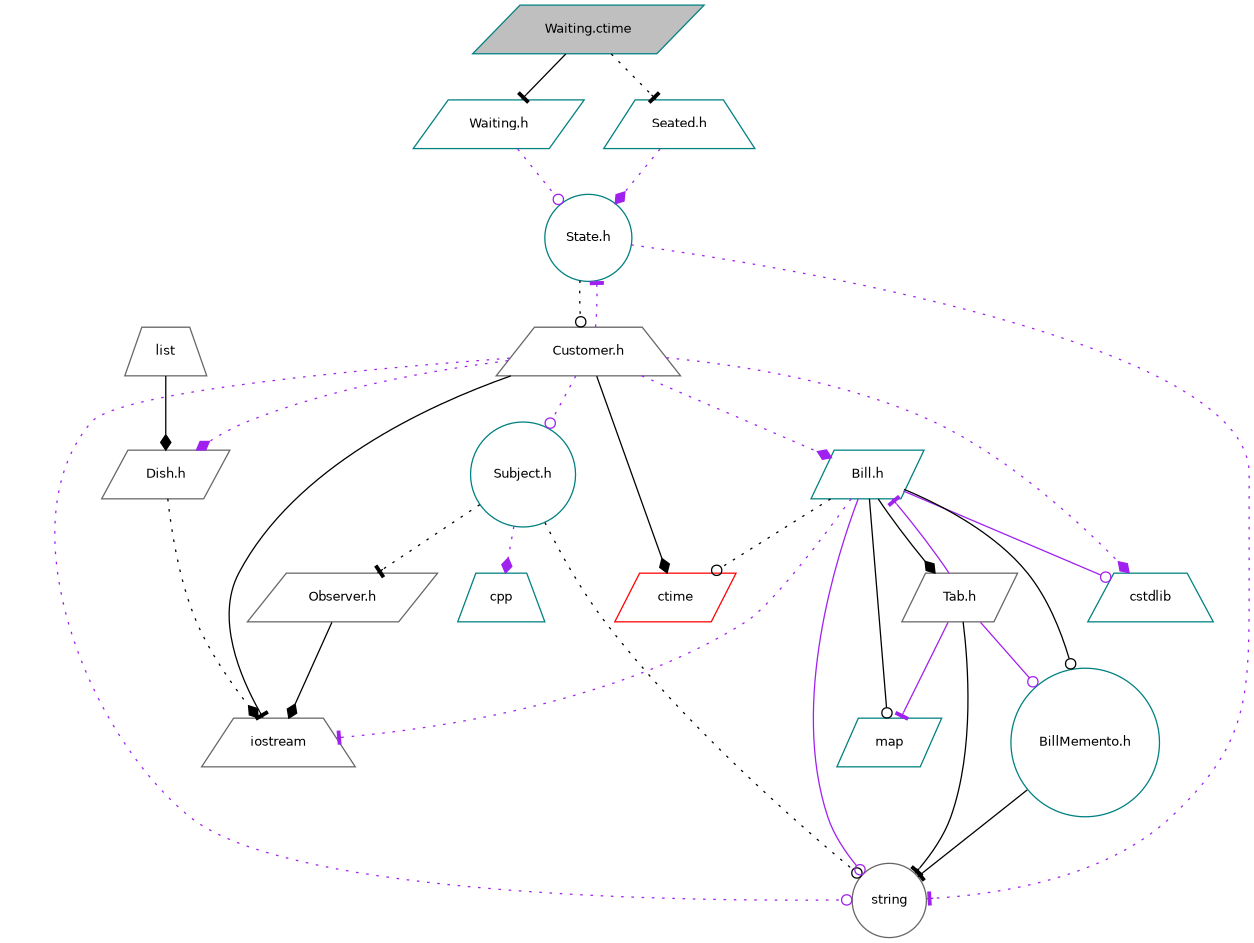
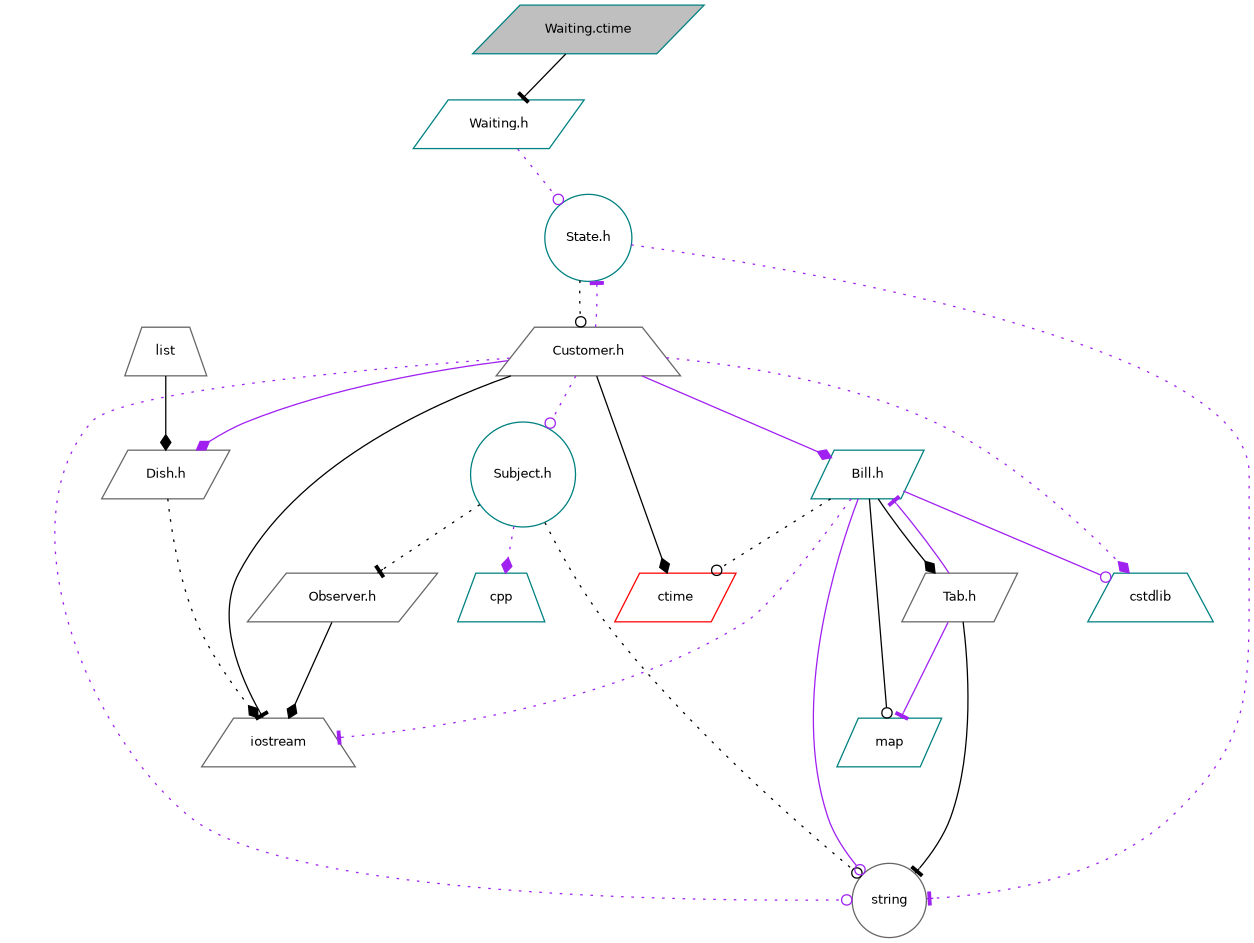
node "Seated.h": removed
edge "Customer.h" -> "Dish.h": style dotted -> solid
edge "Customer.h" -> "Bill.h": style dotted -> solid
node "BillMemento.h": removed
